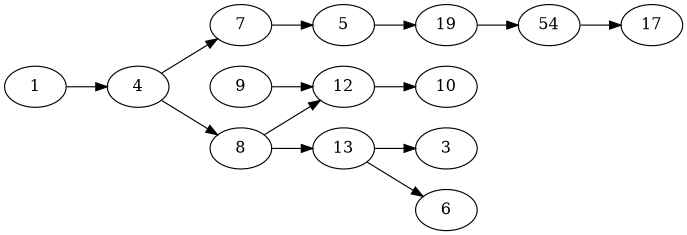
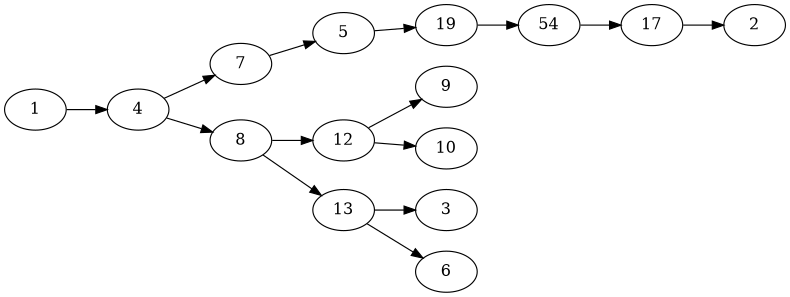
node "2": added
edge "9" -> "12": reversed
